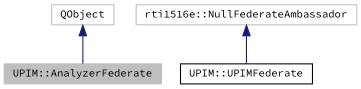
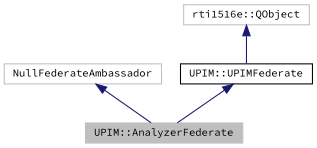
node "QObject": label "QObject" -> "NullFederateAmbassador"
node "rti1516e::NullFederateAmbassador": label "rti1516e::NullFederateAmbassador" -> "rti1516e::QObject"
edge "UPIM::AnalyzerFederate" -> "UPIM::UPIMFederate": added
